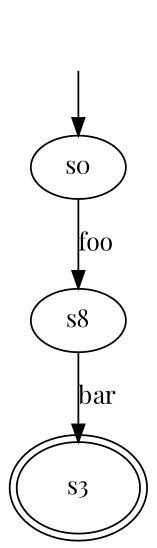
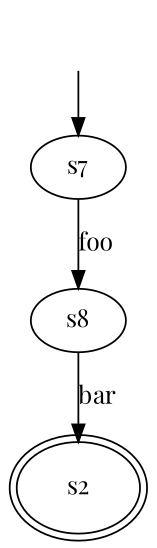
node "s0": label "s0" -> "s7"
node "s3": label "s3" -> "s2"
